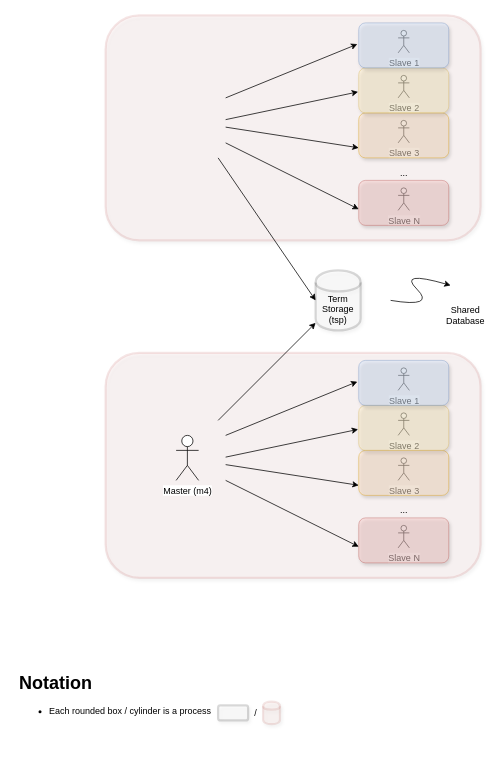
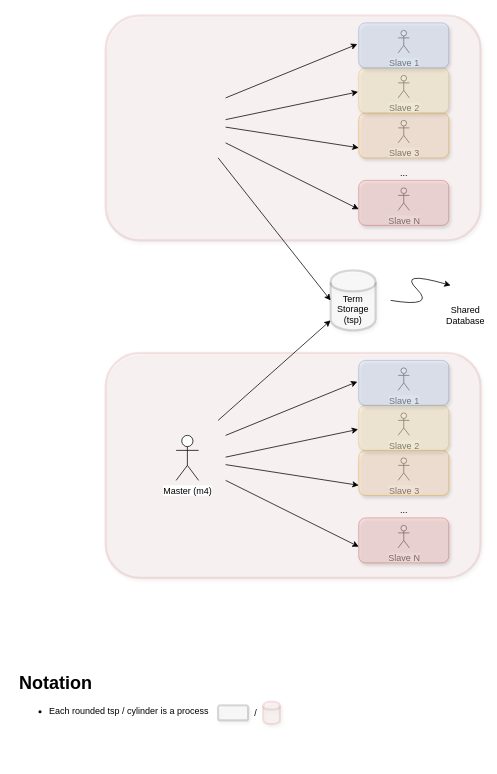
node "Term Storage (tsp)": moved (338, 300) -> (353, 300)
node "Notation Each rounded box / cylinder is a process": label "Notation Each rounded box / cylinder is a process" -> "Notation Each rounded tsp / cylinder is a process"
